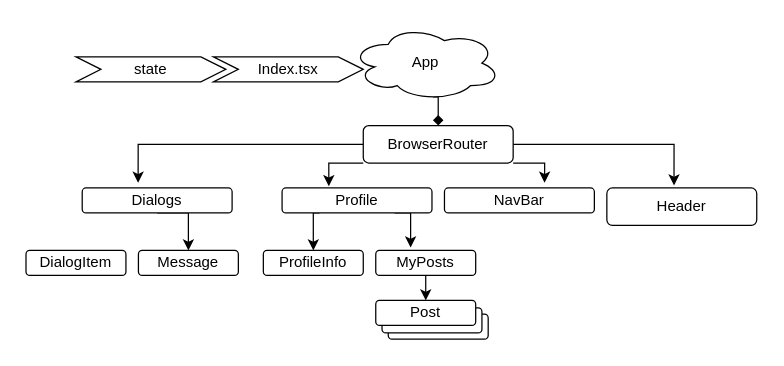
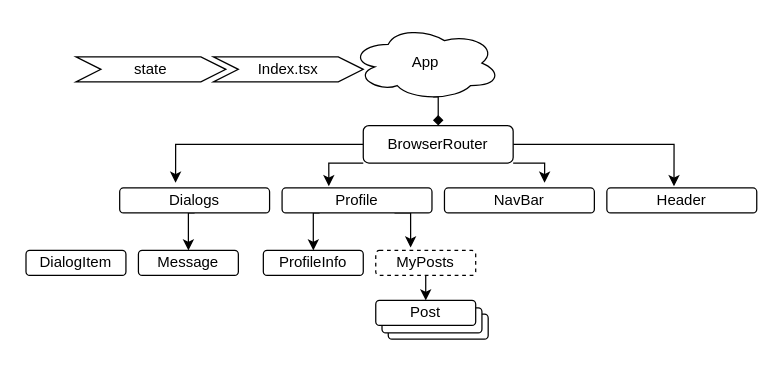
node "Dialogs": moved (157, 201) -> (194, 201)
node "Header": size 150x38 -> 150x25
node "MyPosts": style solid -> dashed
